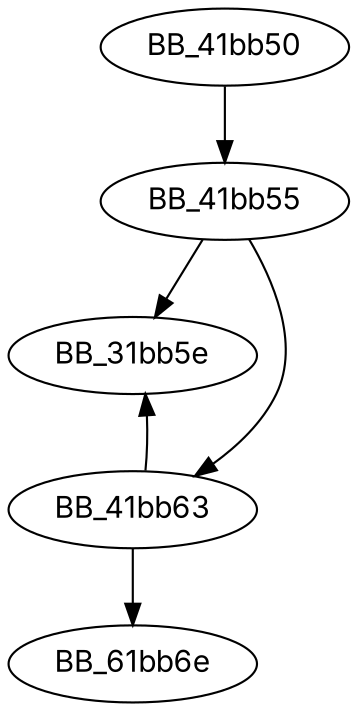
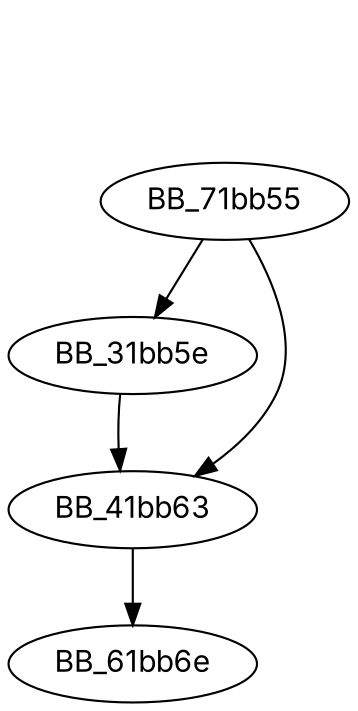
node "BB_41bb50": removed
node "BB_41bb55": label "BB_41bb55" -> "BB_71bb55"
edge "BB_41bb63" -> "BB_31bb5e": reversed
